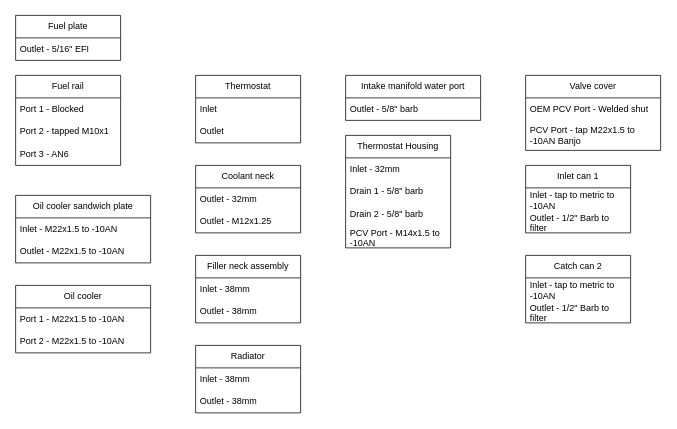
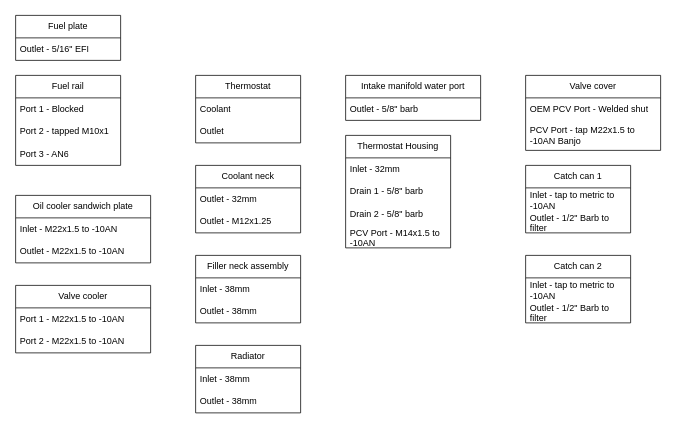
node "Inlet": label "Inlet" -> "Coolant"
node "Inlet can 1": label "Inlet can 1" -> "Catch can 1"
node "Oil cooler": label "Oil cooler" -> "Valve cooler"
